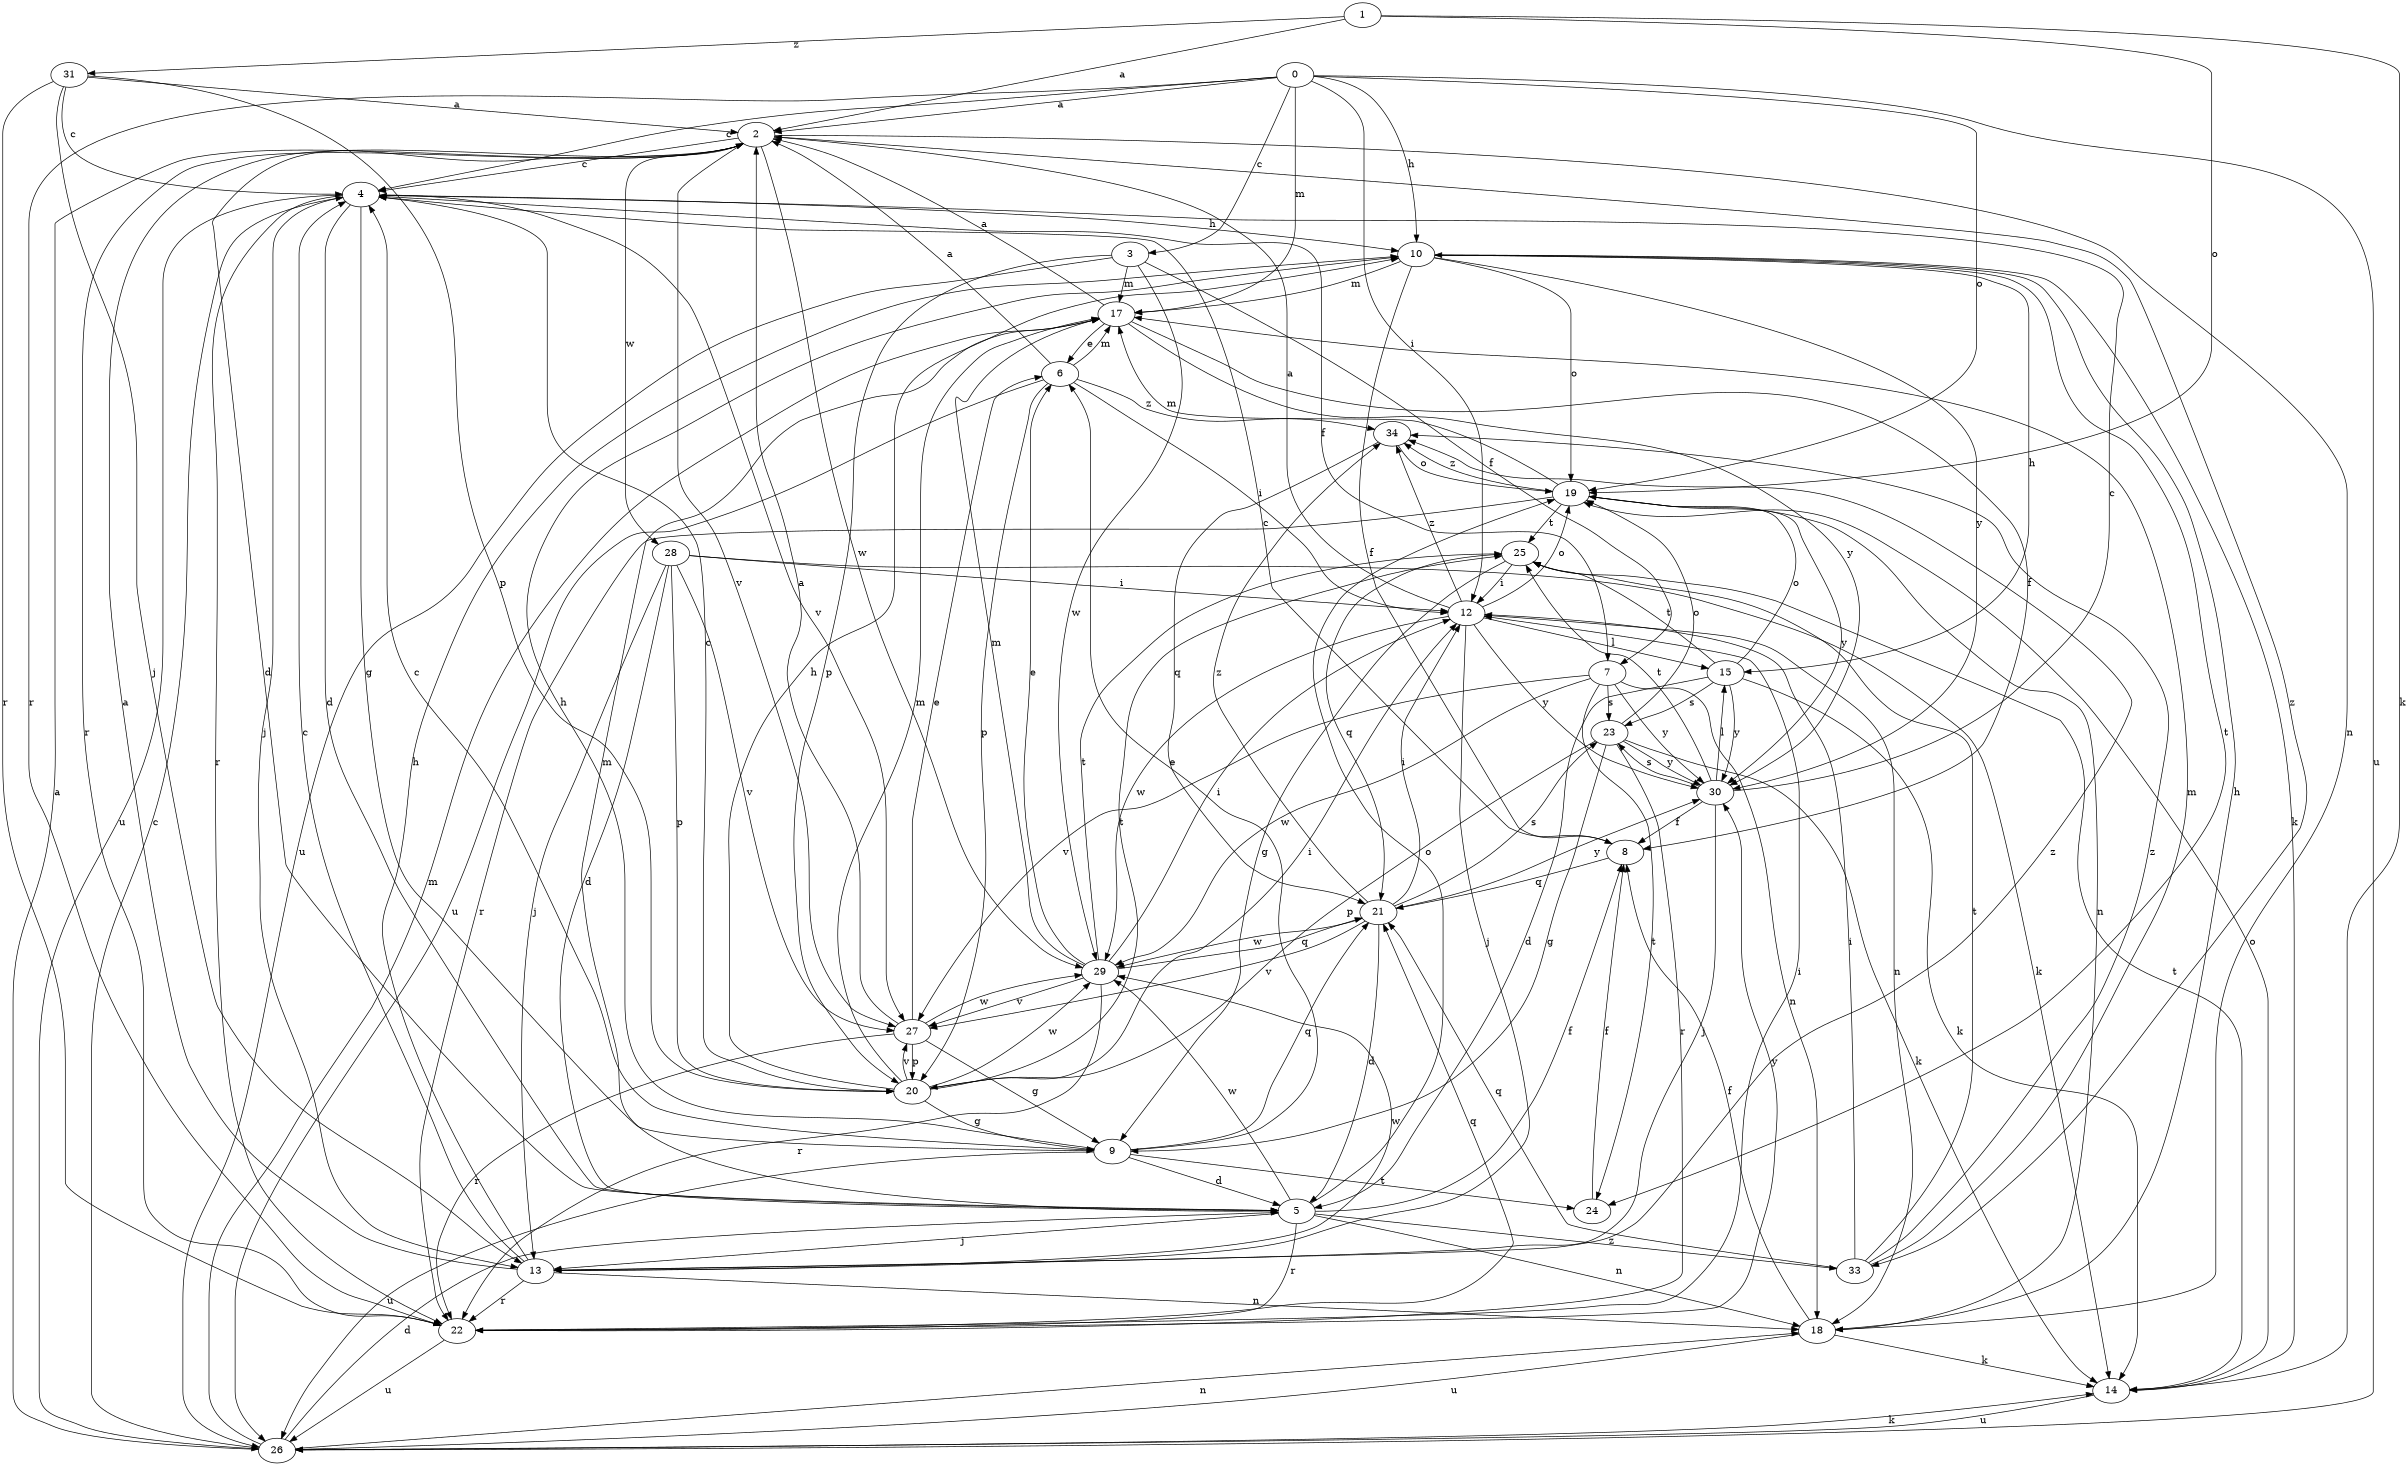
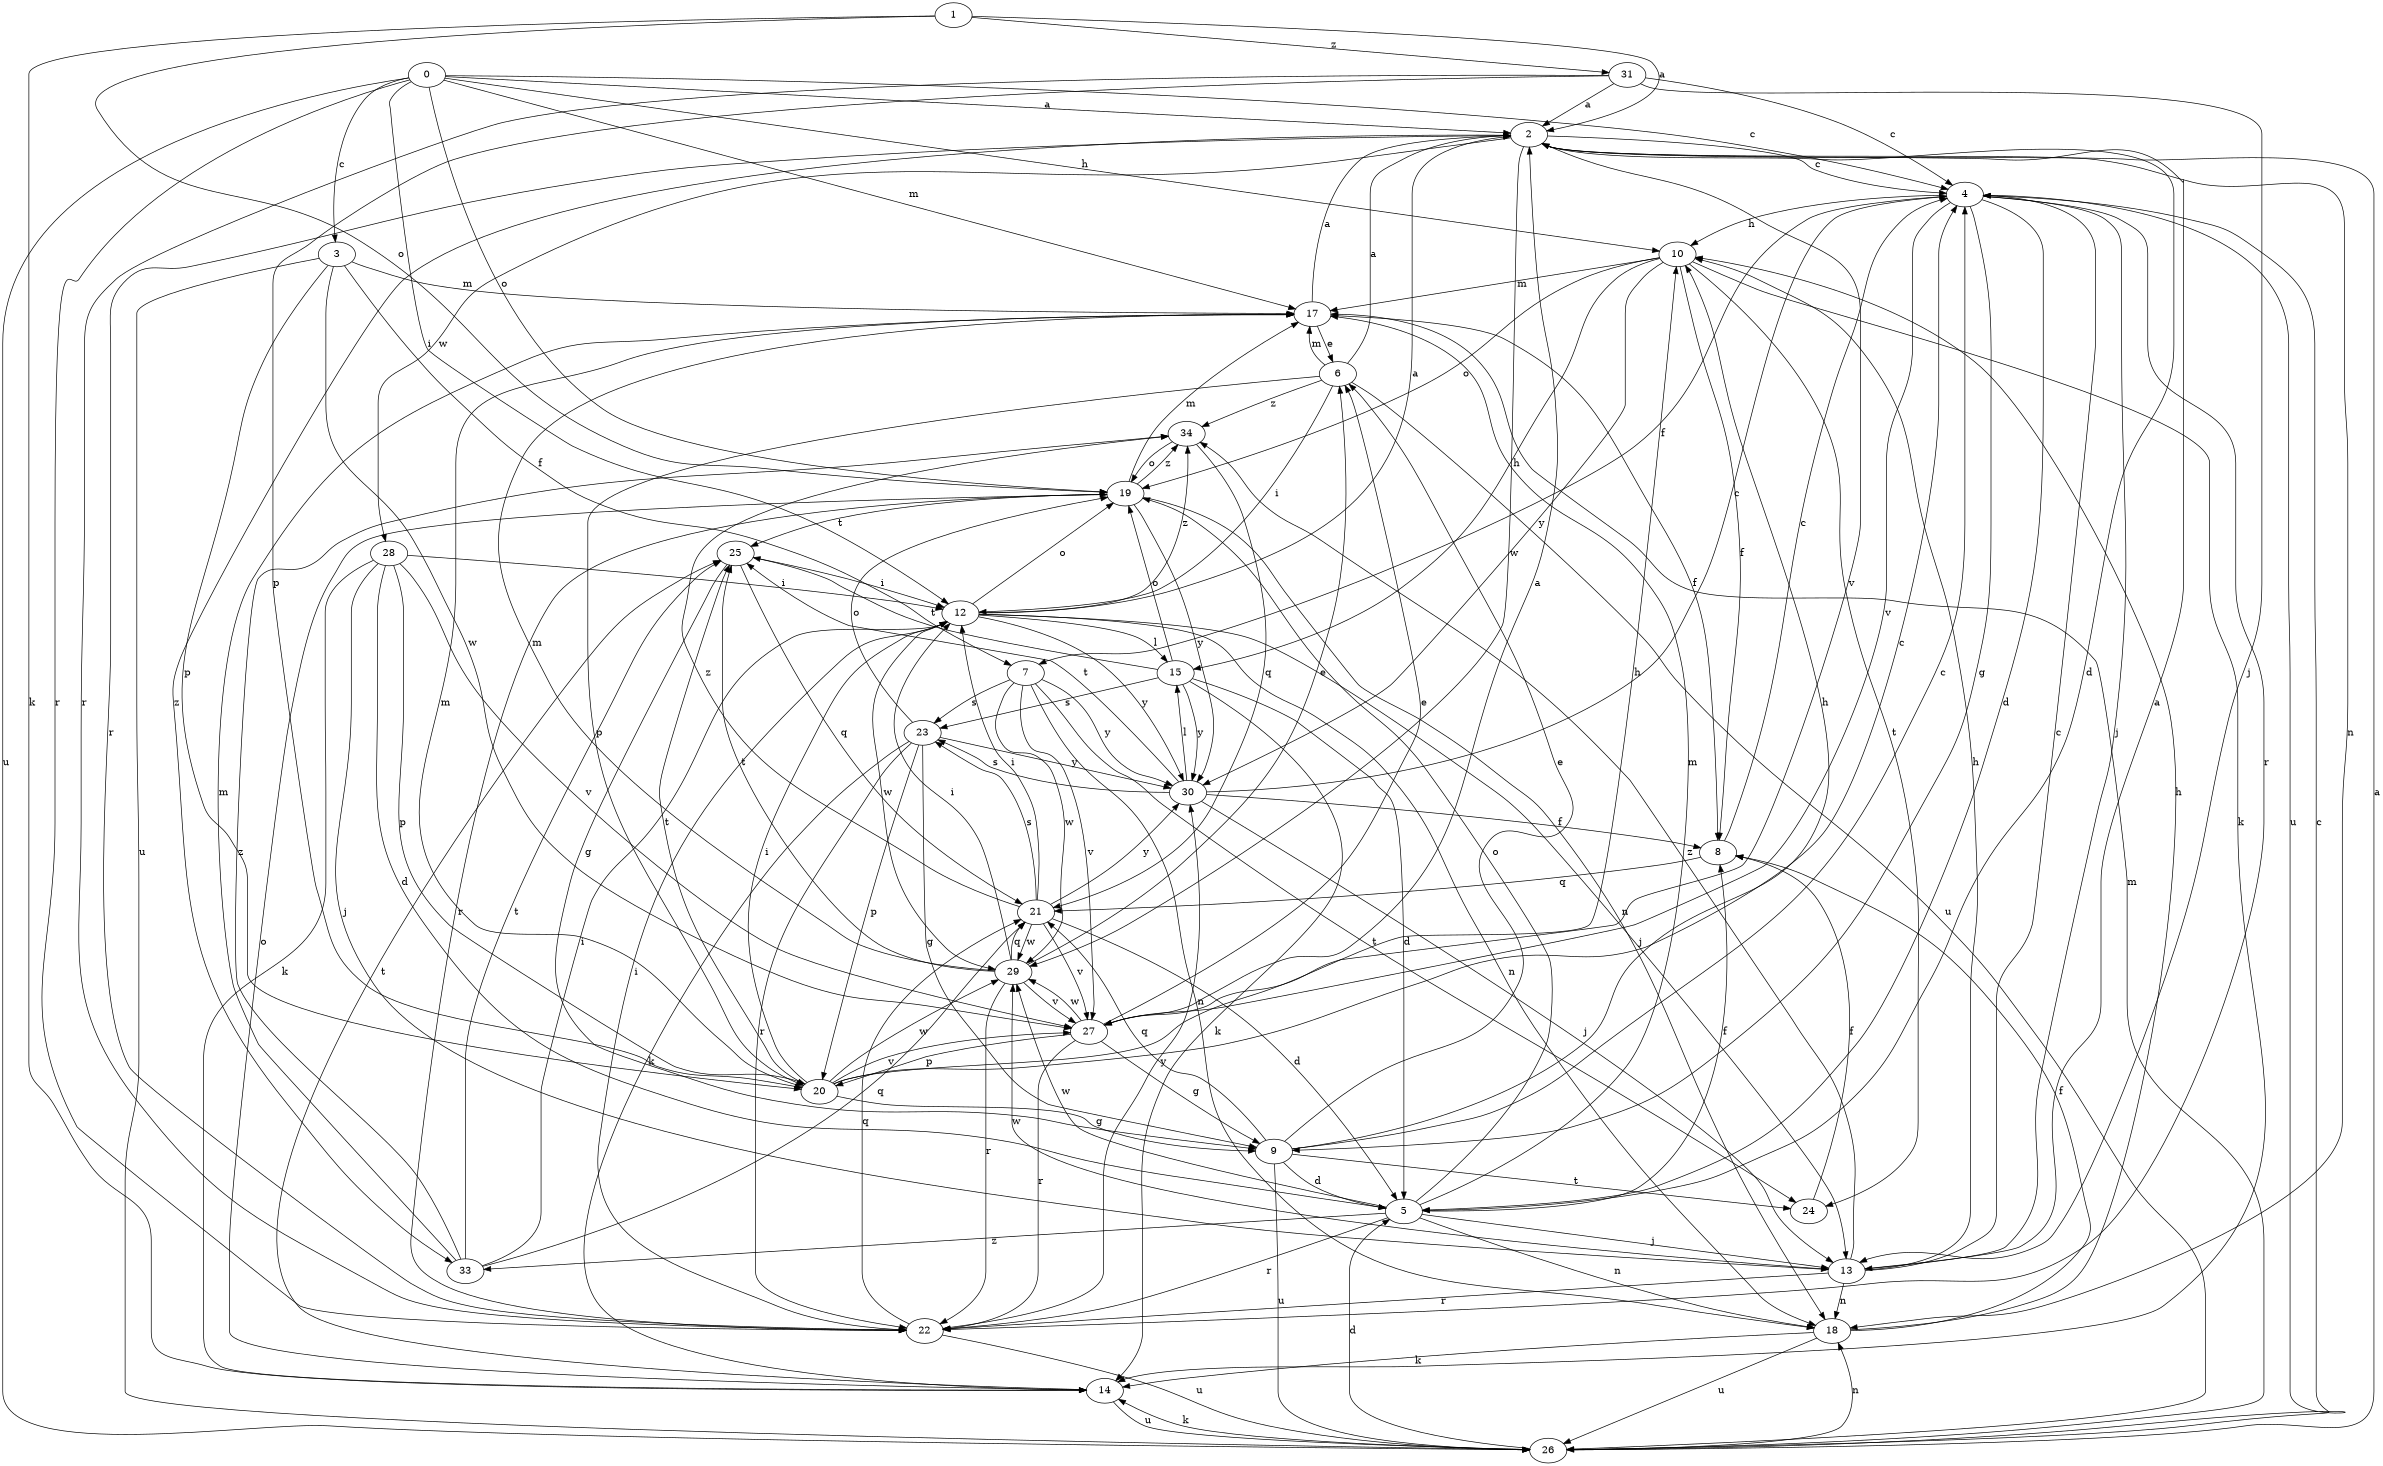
edge "17" -> "30": removed, label "y"
edge "3" -> "29": now "3" -> "27"
